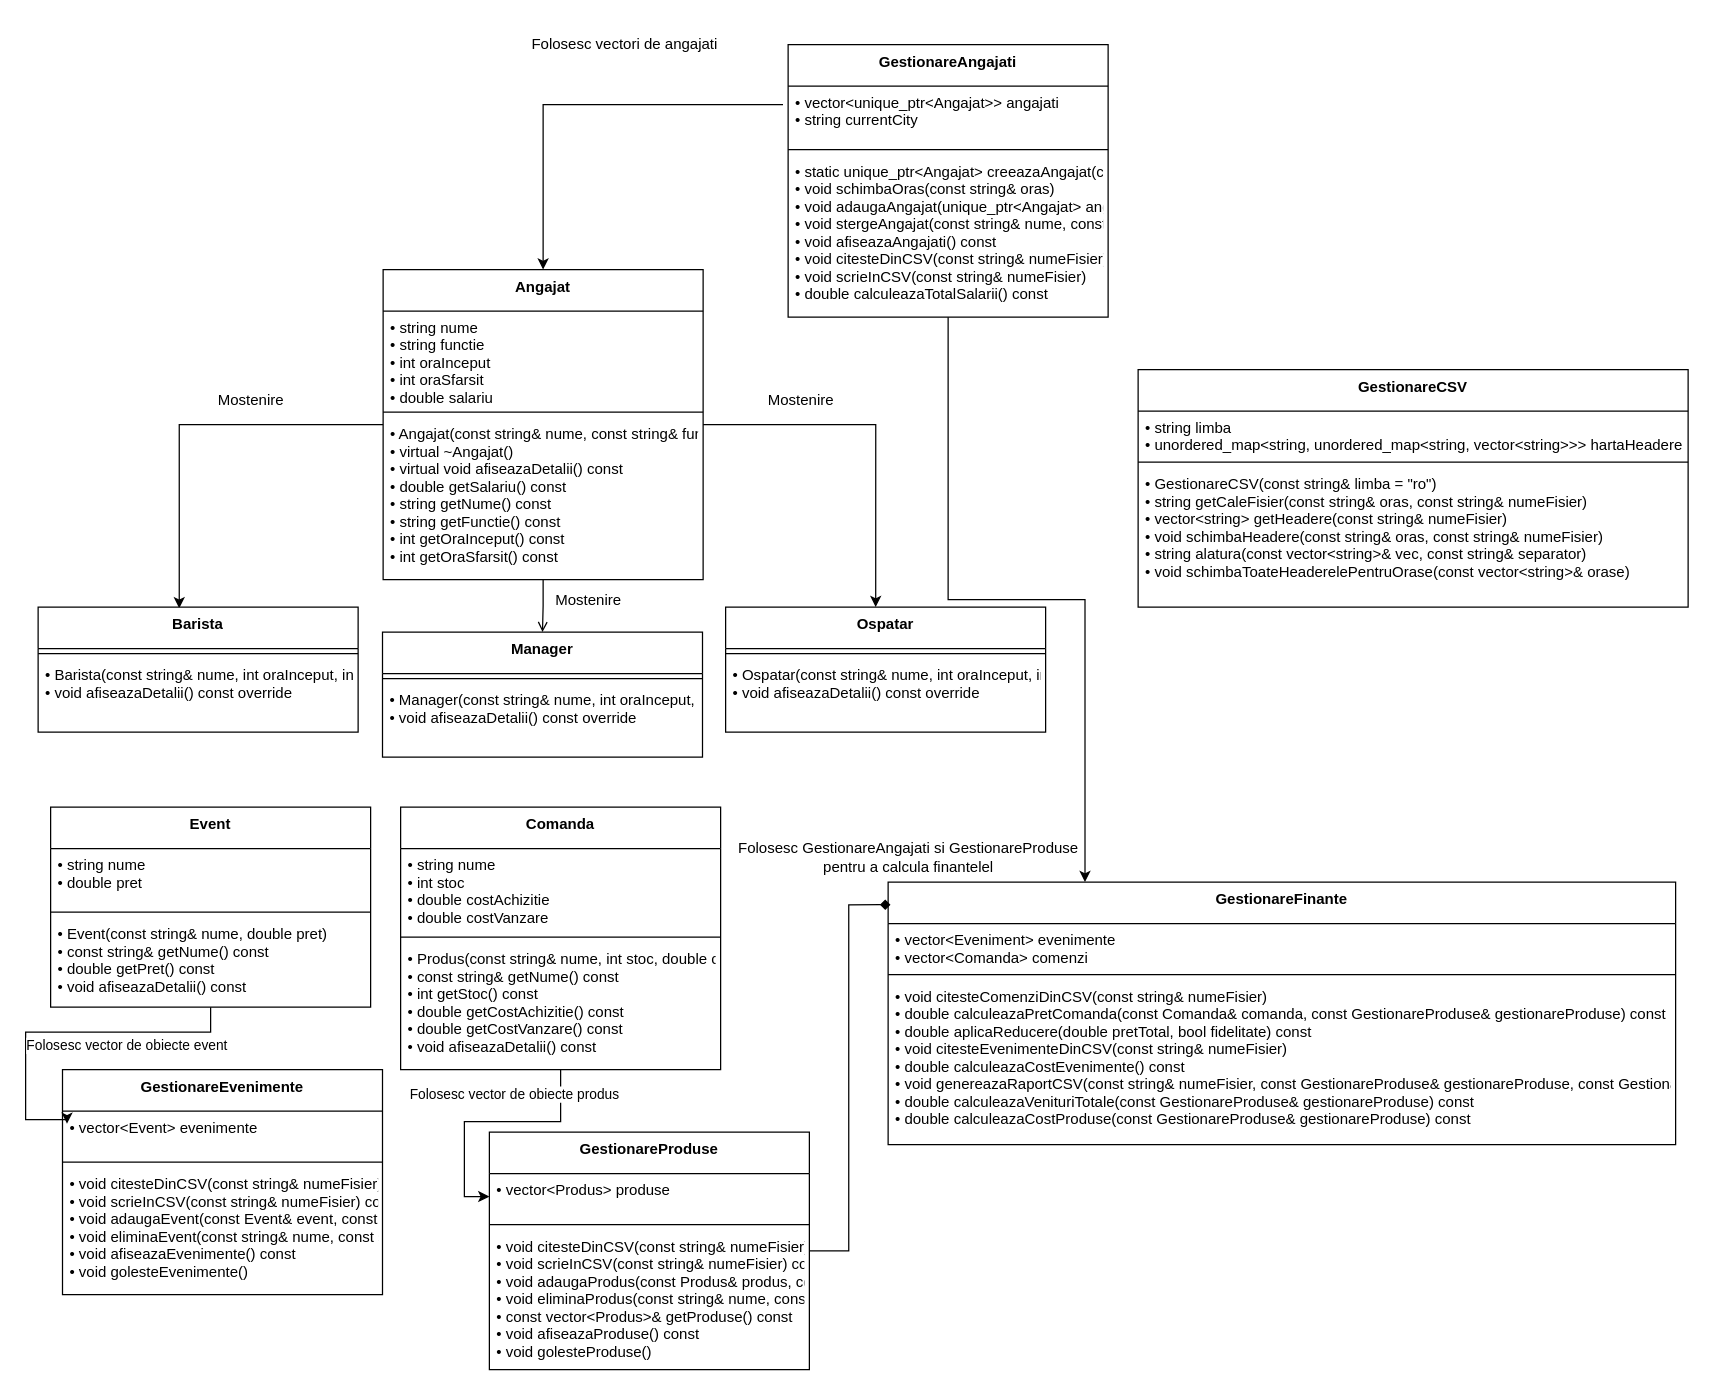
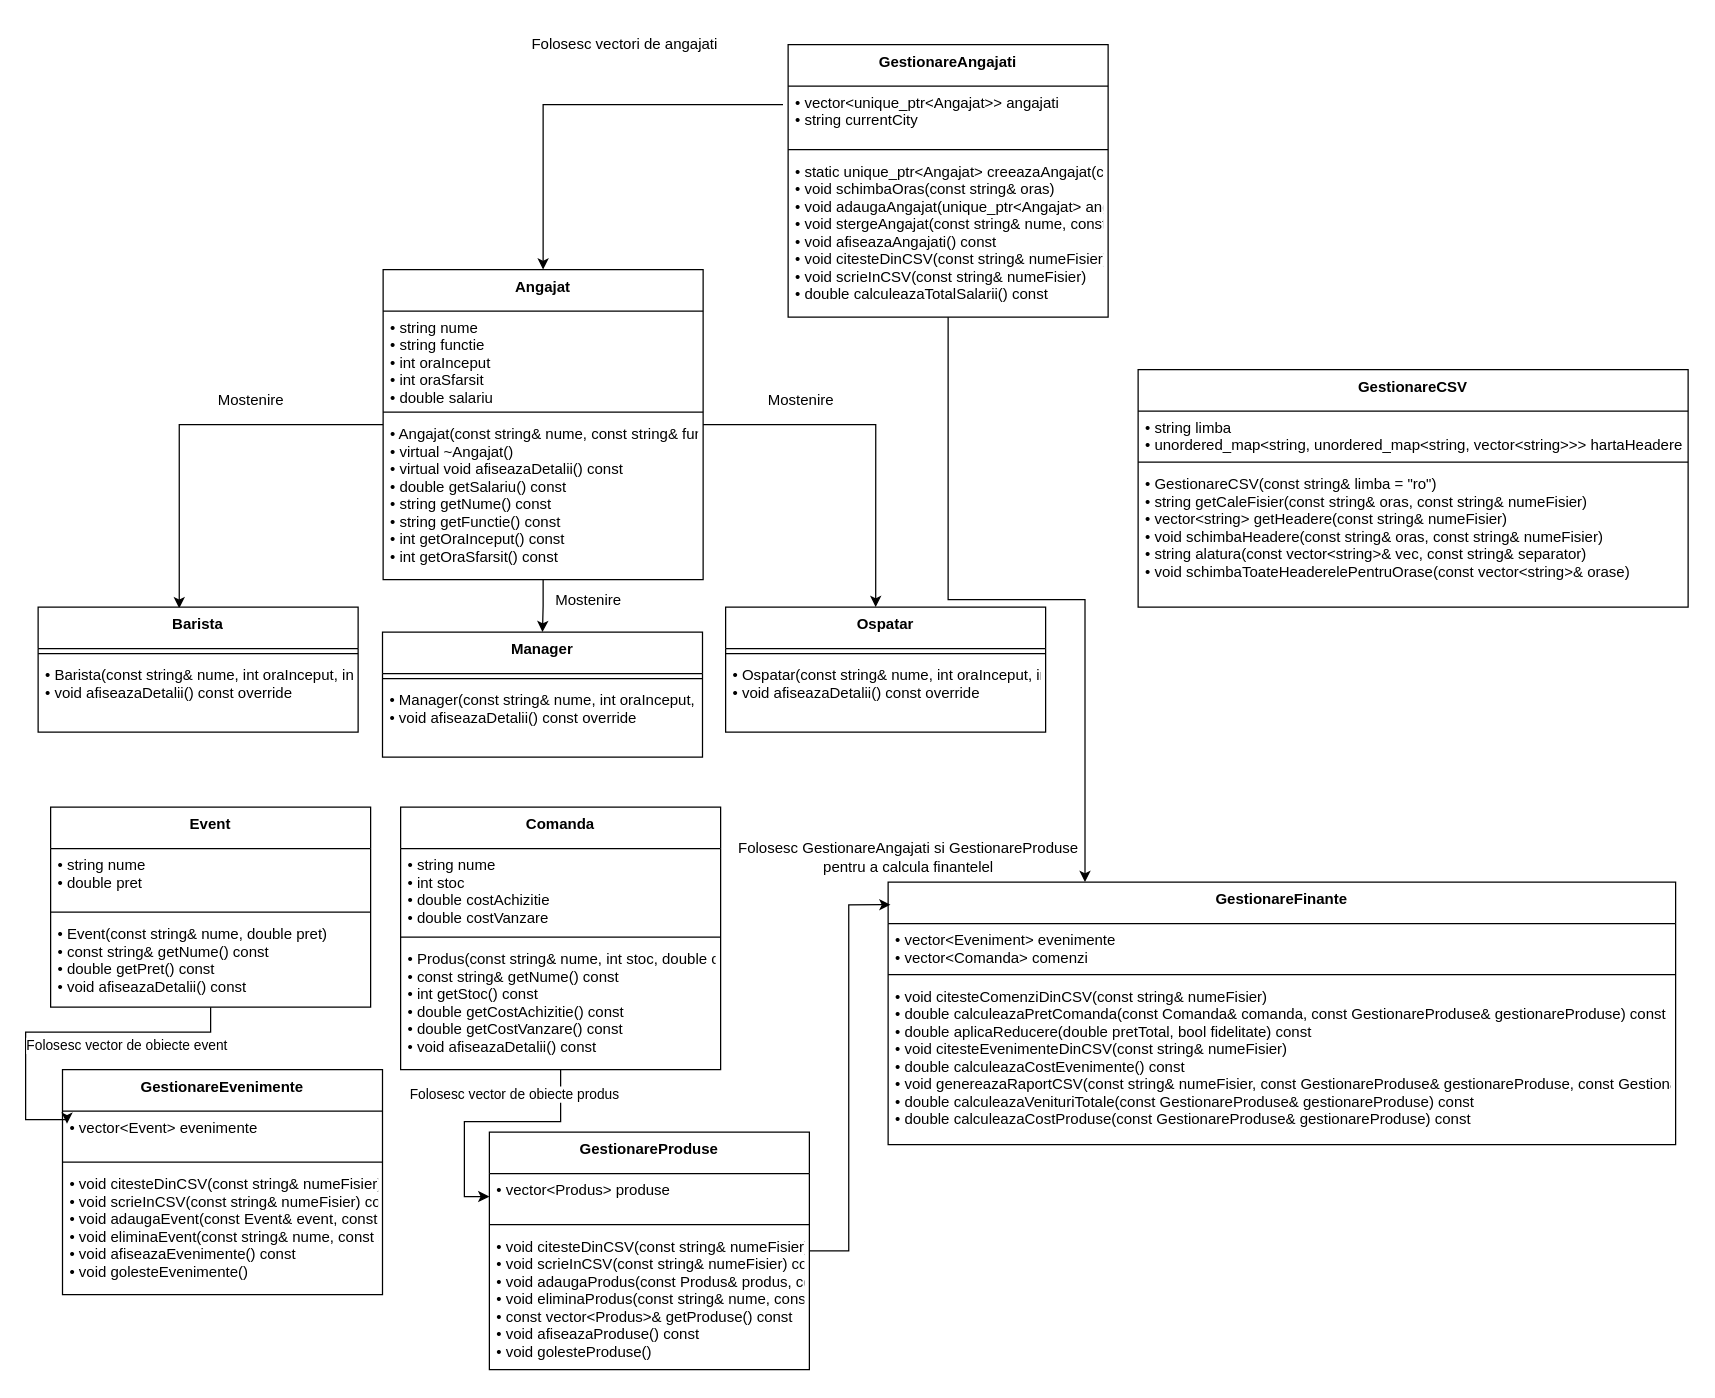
edge "Angajat" -> "Manager": arrowhead open -> classic
edge "GestionareProduse" -> "GestionareFinante": arrowhead diamond -> classic
